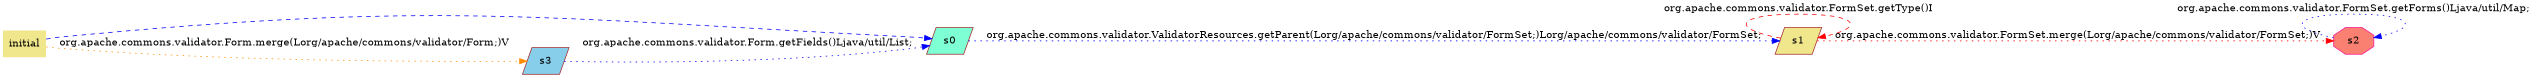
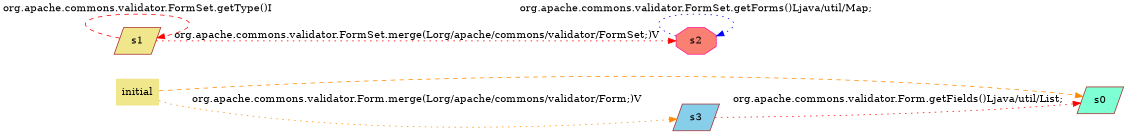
edge "initial" -> "s0": color blue -> darkorange
edge "s0" -> "s1": removed, label "org.apache.commons.validator.ValidatorResources.getParent(Lorg/apache/commons/validator/FormSet;)Lorg/apache/commons/validator/FormSet;"
edge "s3" -> "s0": color blue -> red
